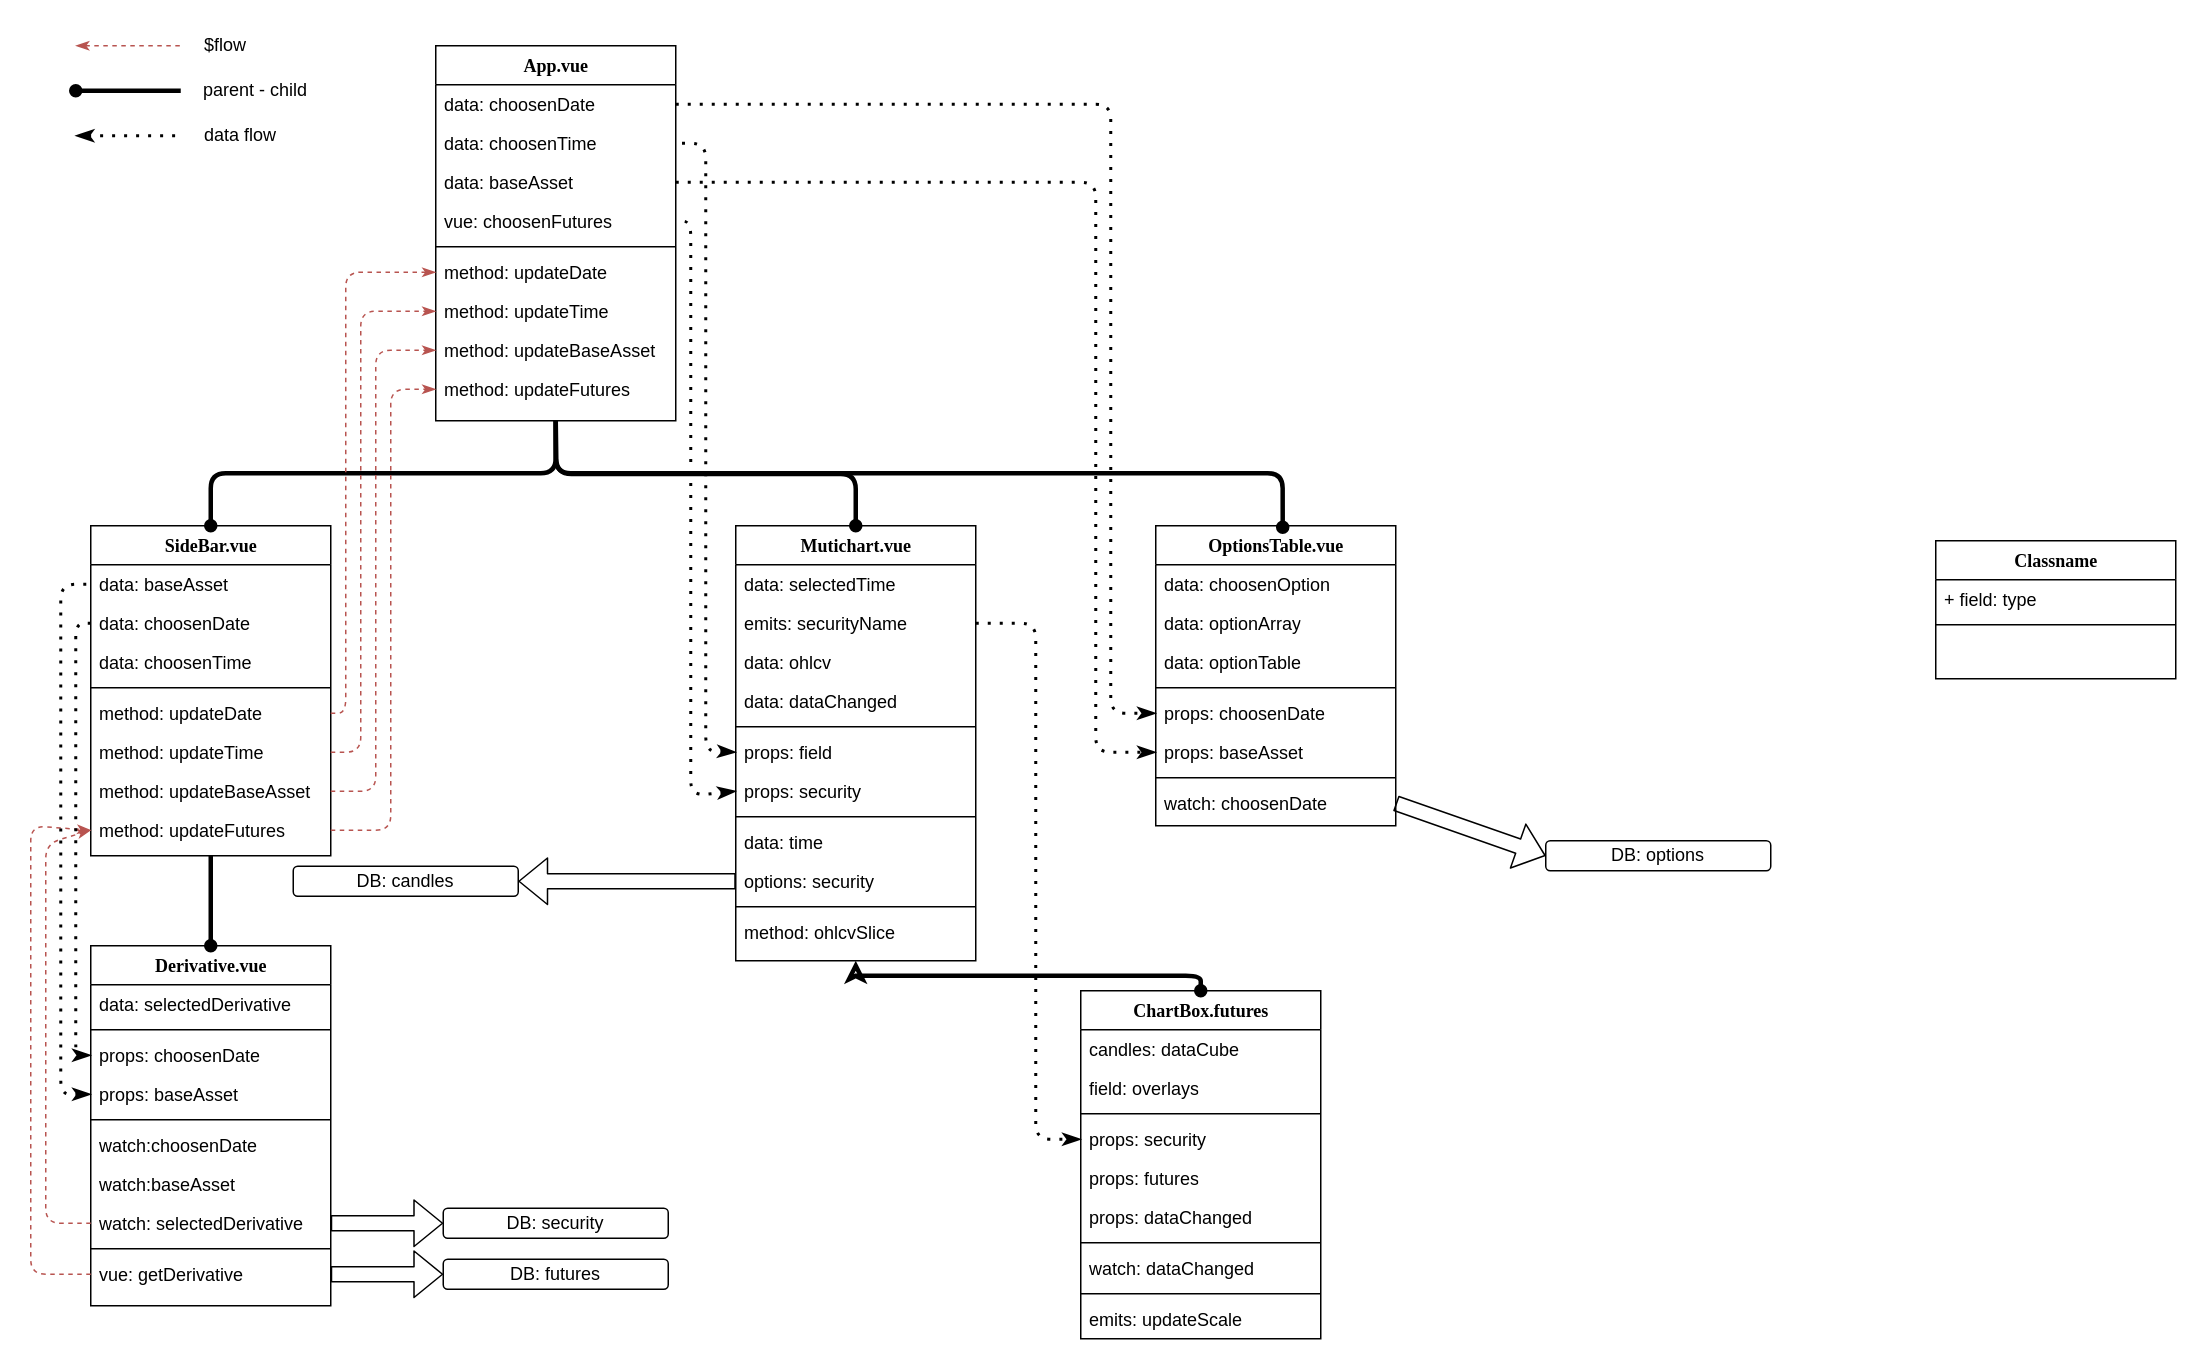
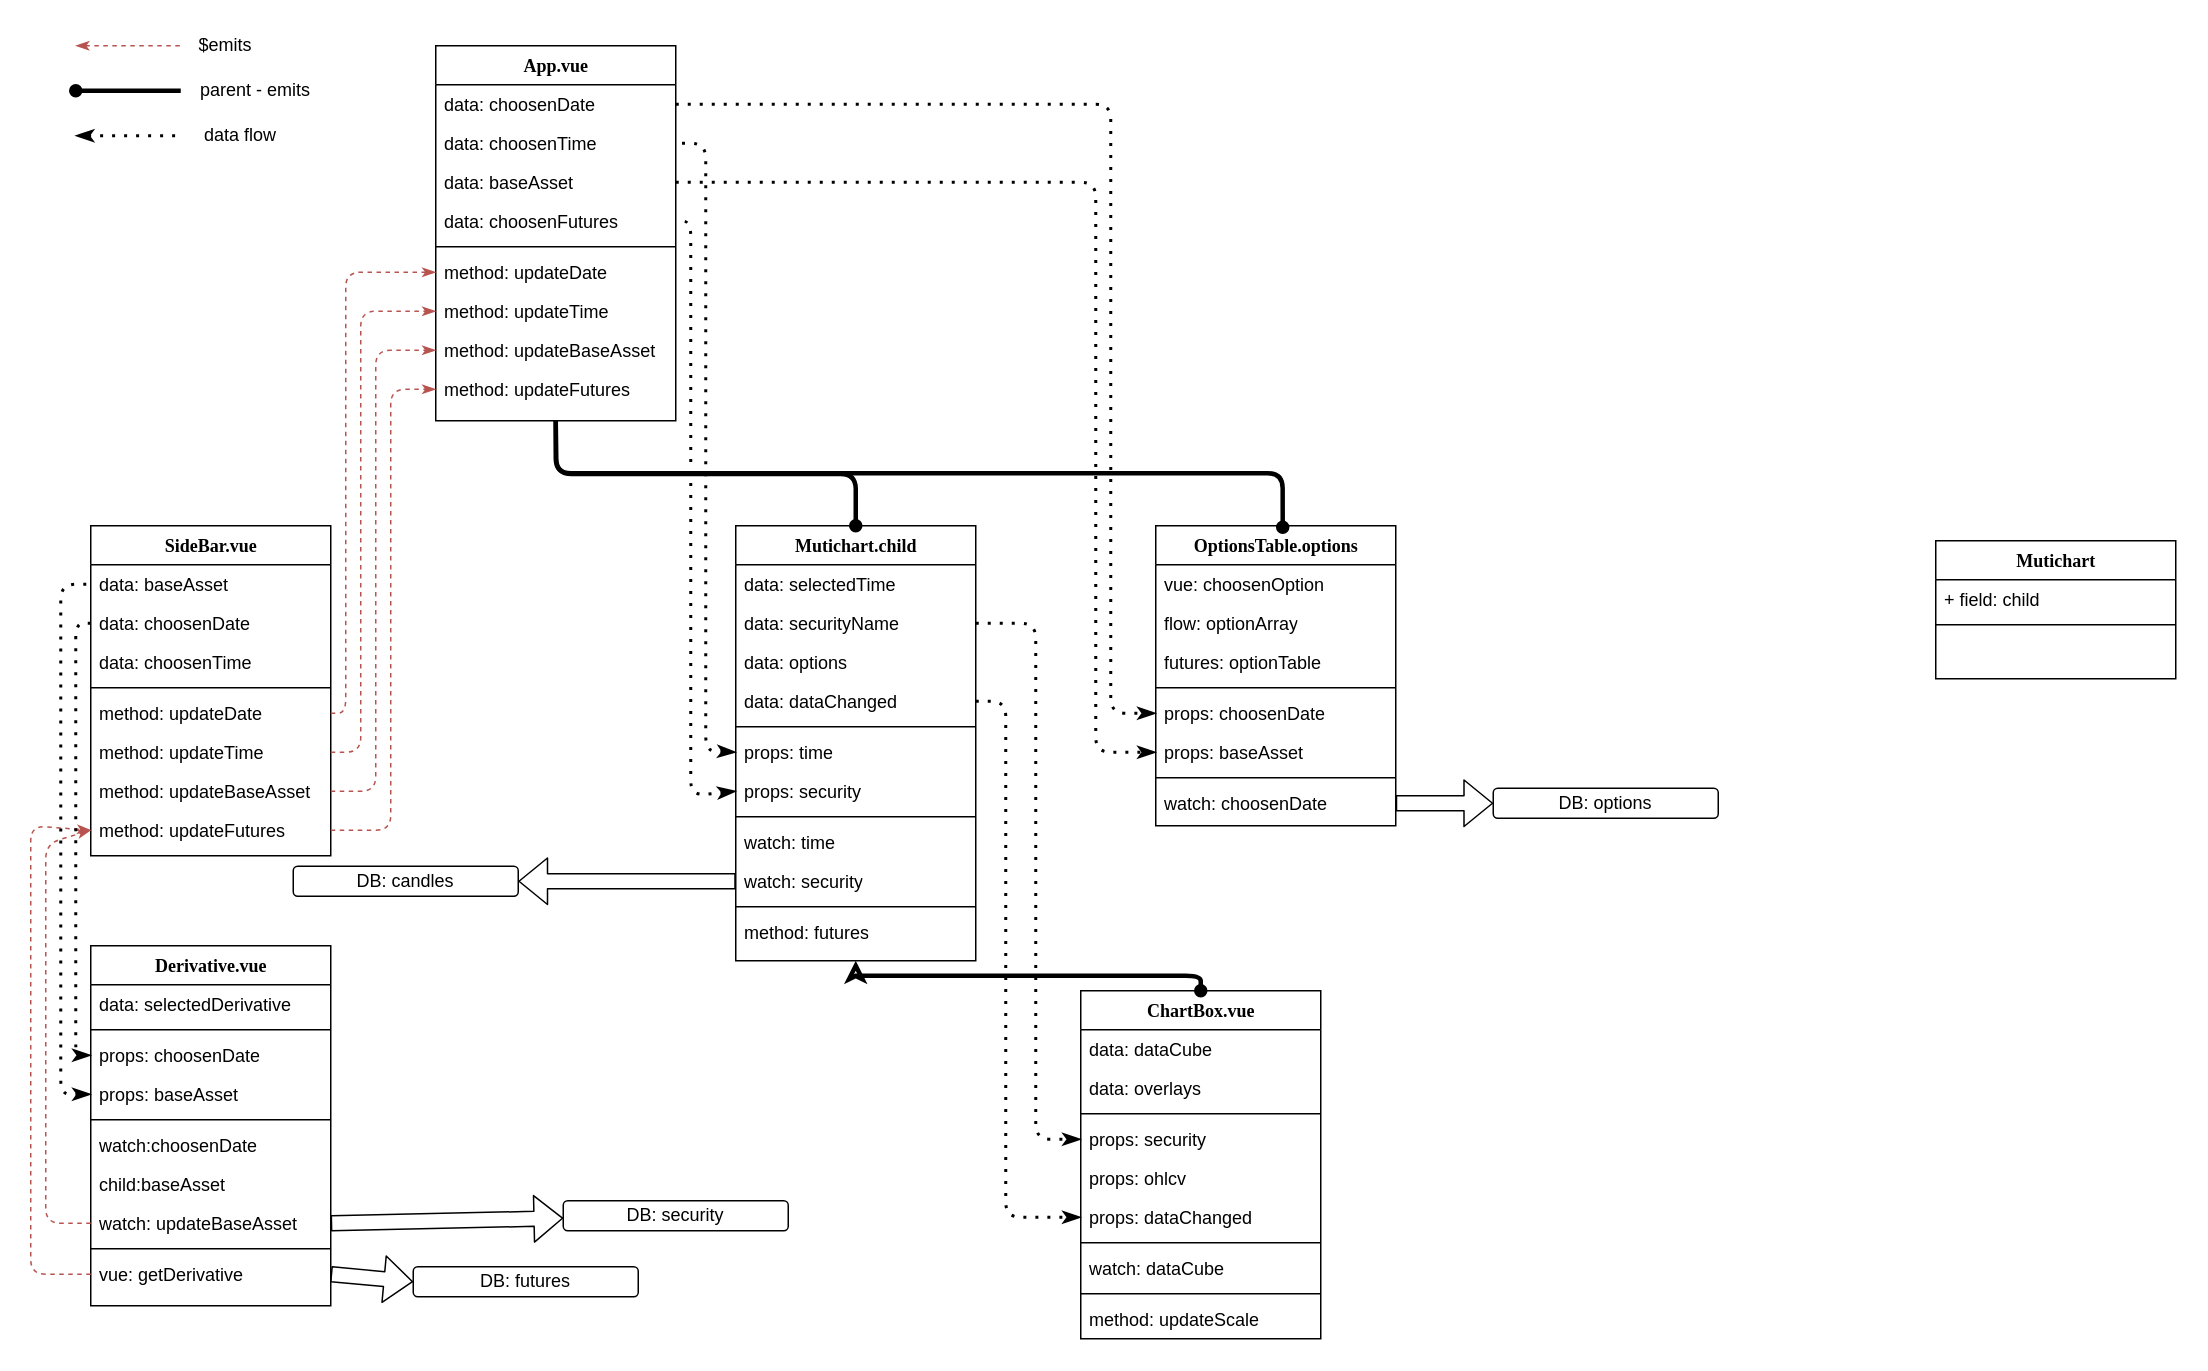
node "$flow": label "$flow" -> "$emits"
node "parent - child": label "parent - child" -> "parent - emits"
node "vue: choosenFutures": label "vue: choosenFutures" -> "data: choosenFutures"
edge "App.vue" -> "SideBar.vue": removed
node "Mutichart.vue": label "Mutichart.vue" -> "Mutichart.child"
node "OptionsTable.vue": label "OptionsTable.vue" -> "OptionsTable.options"
node "Classname": label "Classname" -> "Mutichart"
node "data: choosenOption": label "data: choosenOption" -> "vue: choosenOption"
node "+ field: type": label "+ field: type" -> "+ field: child"
node "emits: securityName": label "emits: securityName" -> "data: securityName"
node "data: optionArray": label "data: optionArray" -> "flow: optionArray"
node "data: ohlcv": label "data: ohlcv" -> "data: options"
node "data: optionTable": label "data: optionTable" -> "futures: optionTable"
node "props: field": label "props: field" -> "props: time"
node "data: time": label "data: time" -> "watch: time"
node "DB: options": moved (1658, 856) -> (1606, 803)
node "options: security": label "options: security" -> "watch: security"
edge "SideBar.vue" -> "Derivative.vue": removed
node "method: ohlcvSlice": label "method: ohlcvSlice" -> "method: futures"
node "ChartBox.futures": label "ChartBox.futures" -> "ChartBox.vue"
node "candles: dataCube": label "candles: dataCube" -> "data: dataCube"
node "field: overlays": label "field: overlays" -> "data: overlays"
edge "data: dataChanged" -> "props: dataChanged": added
node "props: futures": label "props: futures" -> "props: ohlcv"
node "watch:baseAsset": label "watch:baseAsset" -> "child:baseAsset"
node "DB: security": moved (556, 1223) -> (676, 1216)
node "watch: selectedDerivative": label "watch: selectedDerivative" -> "watch: updateBaseAsset"
node "watch: dataChanged": label "watch: dataChanged" -> "watch: dataCube"
node "DB: futures": moved (556, 1274) -> (526, 1282)
node "emits: updateScale": label "emits: updateScale" -> "method: updateScale"
